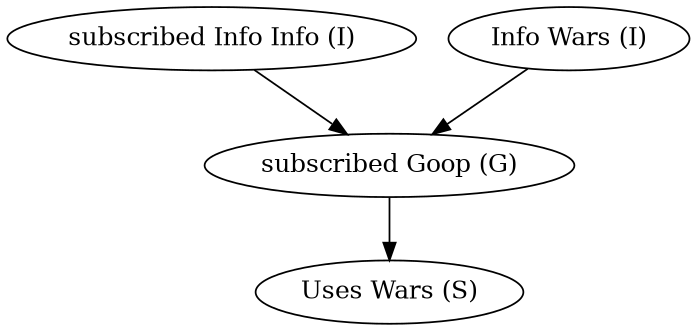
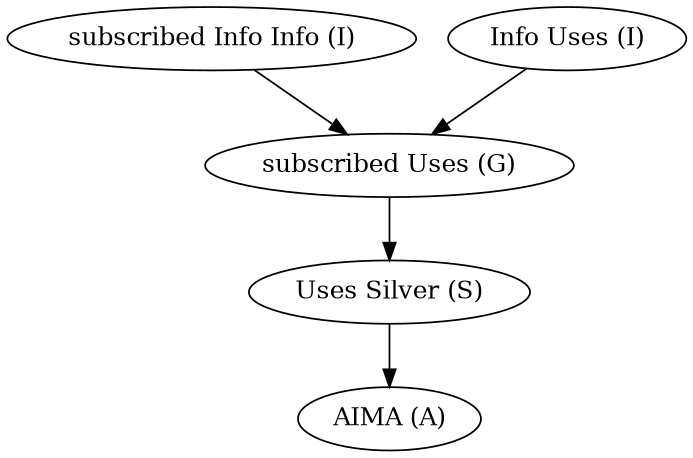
node "Info Wars (I)": label "Info Wars (I)" -> "Info Uses (I)"
node "subscribed Goop (G)": label "subscribed Goop (G)" -> "subscribed Uses (G)"
node "Uses Wars (S)": label "Uses Wars (S)" -> "Uses Silver (S)"
node "AIMA (A)": added
